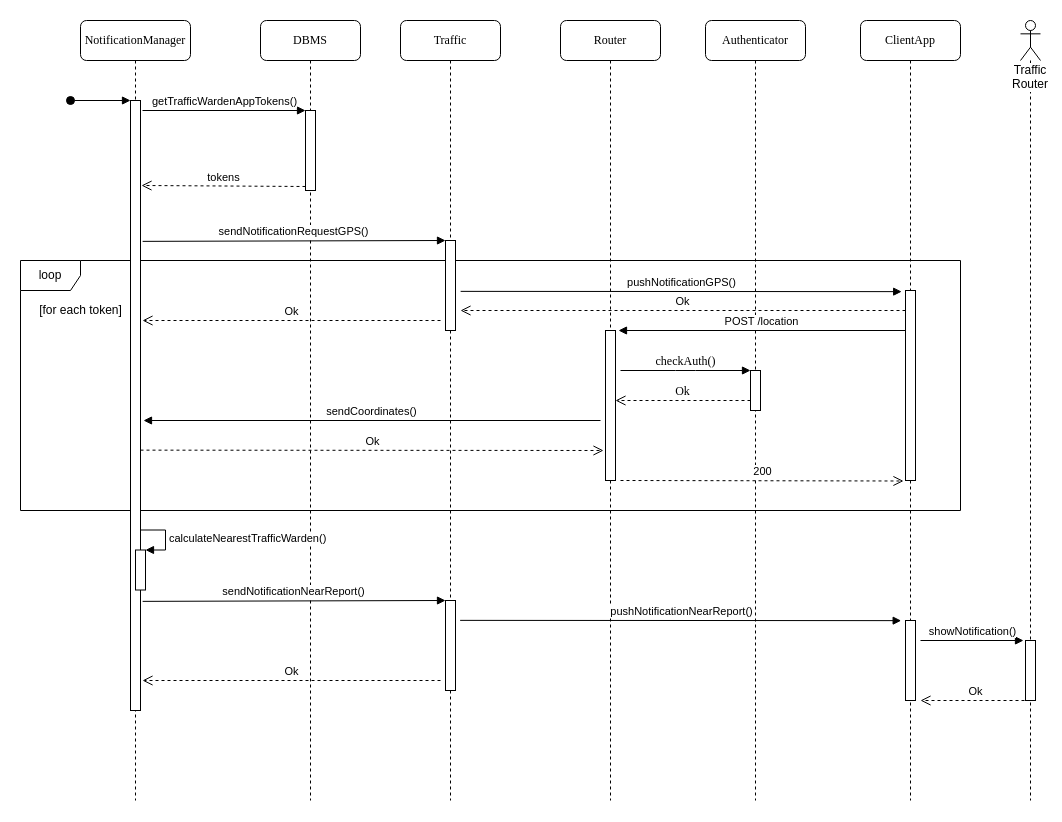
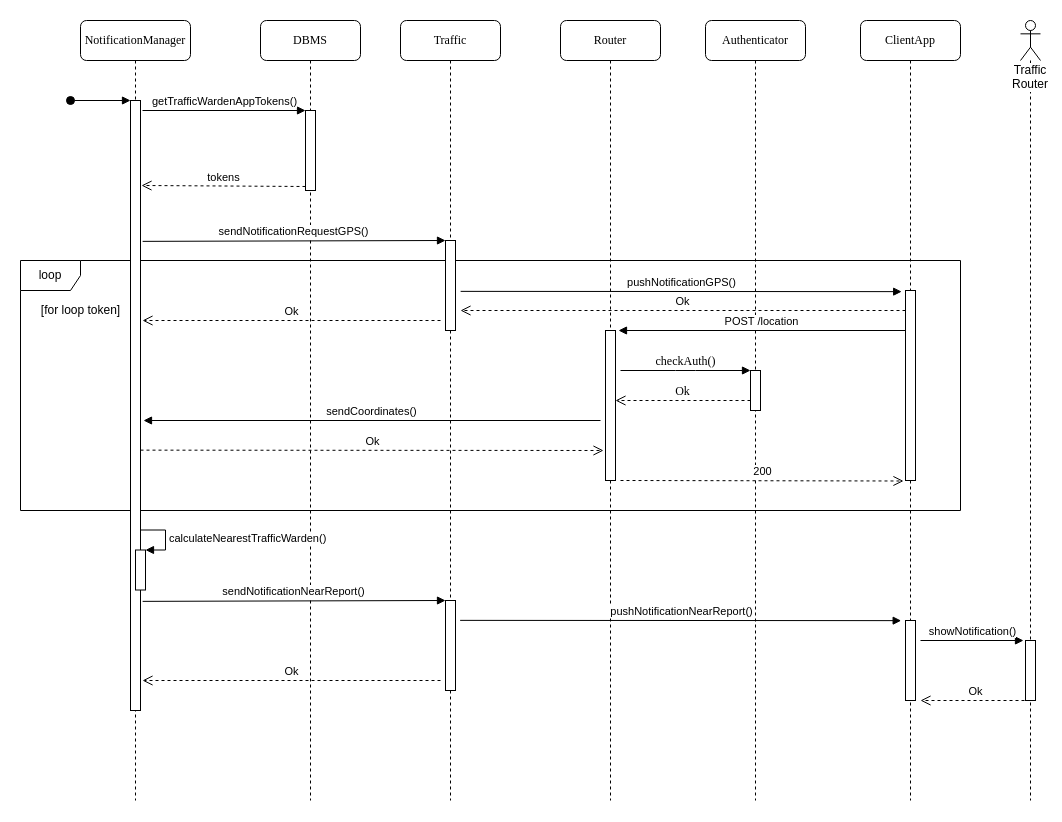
node "[for each token]": label "[for each token]" -> "[for loop token]"
